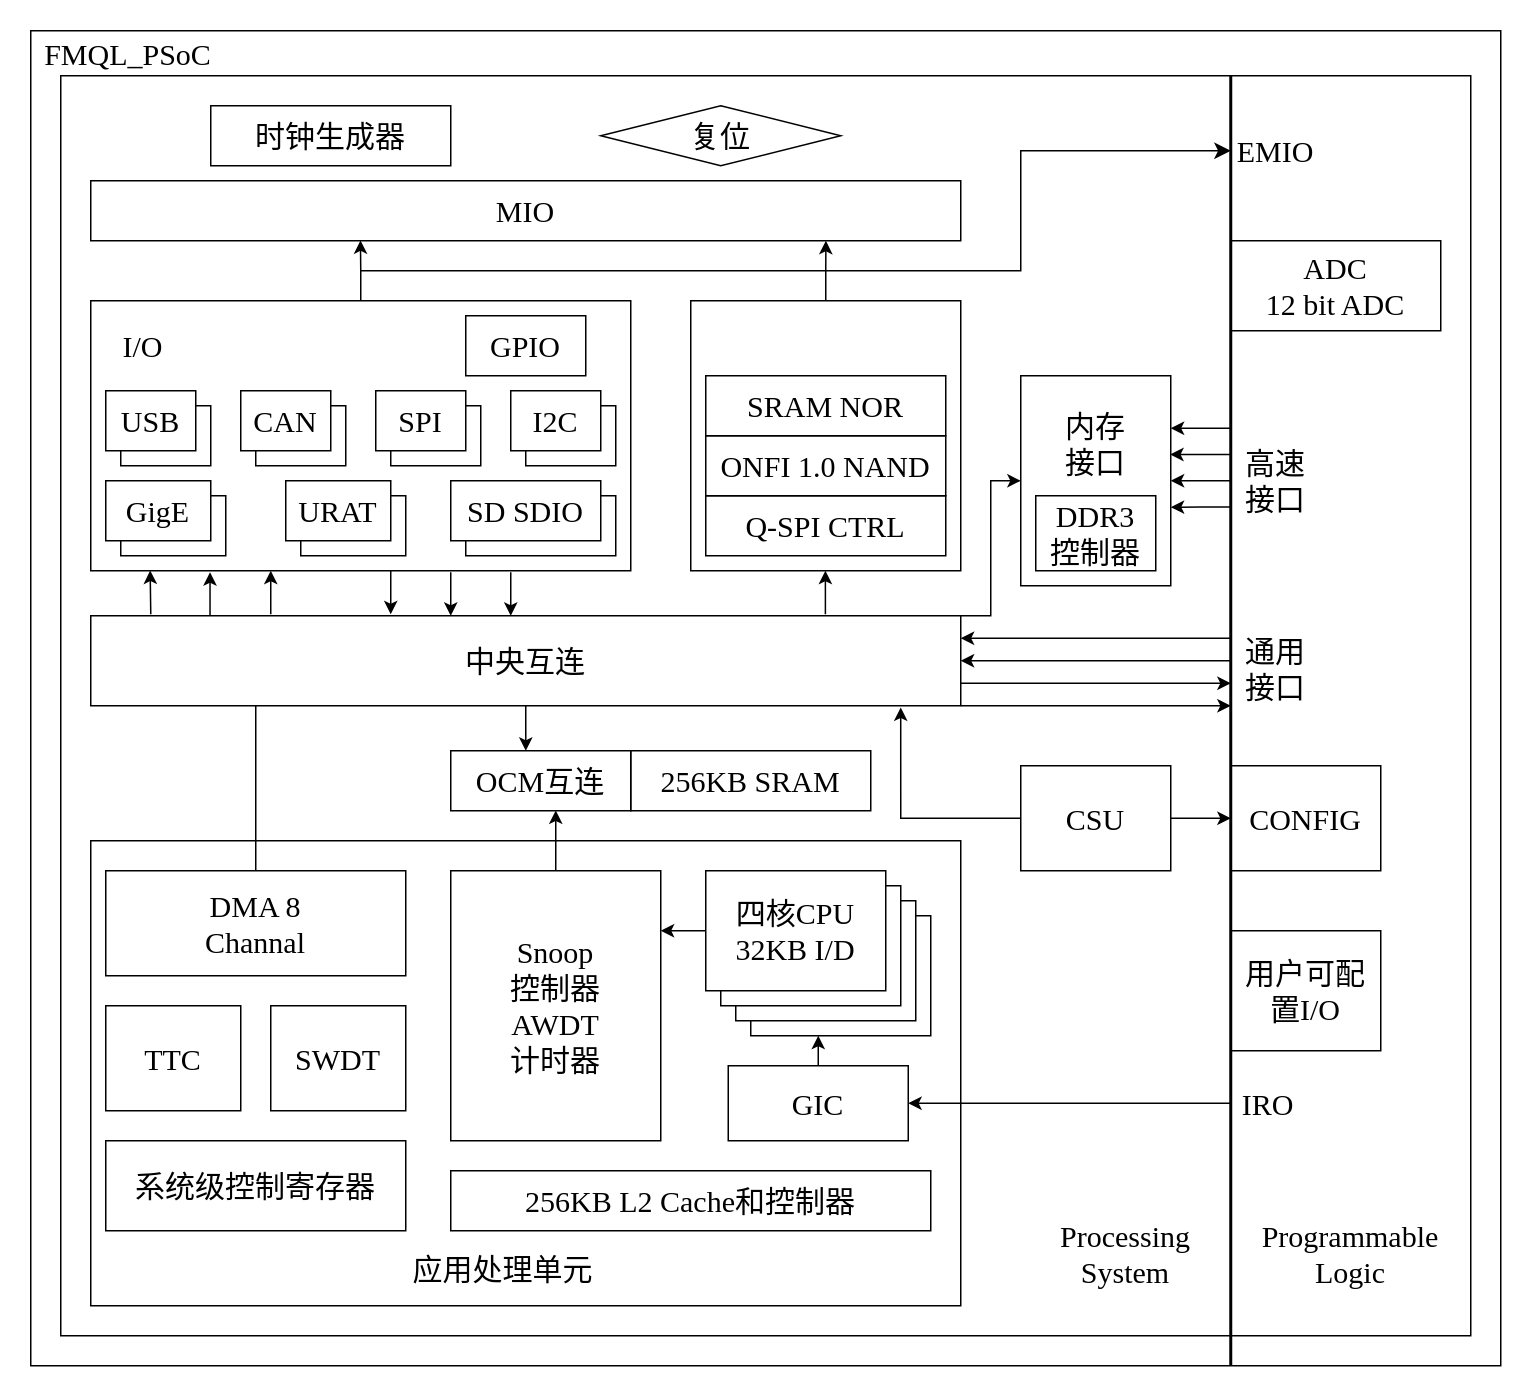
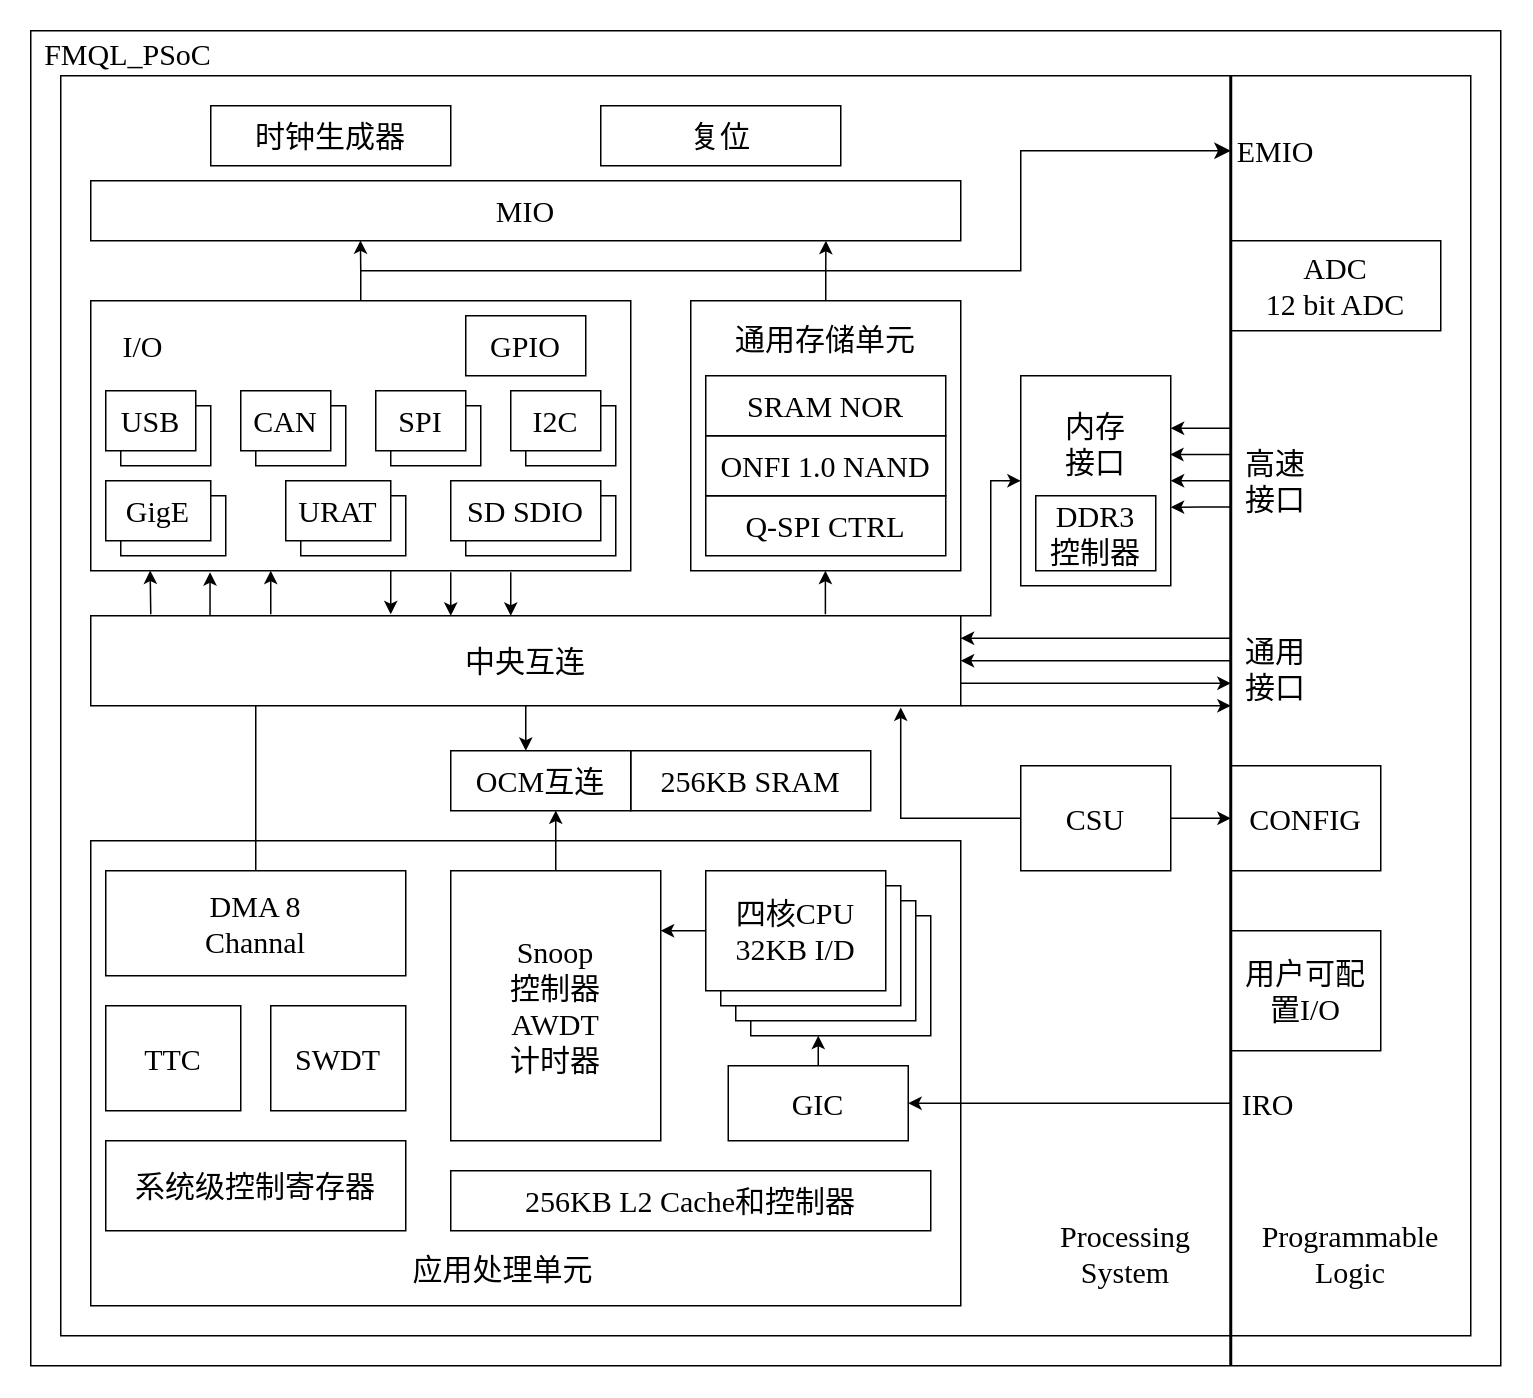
node "复位": shape diamond -> rectangle
node "通用存储单元": added
